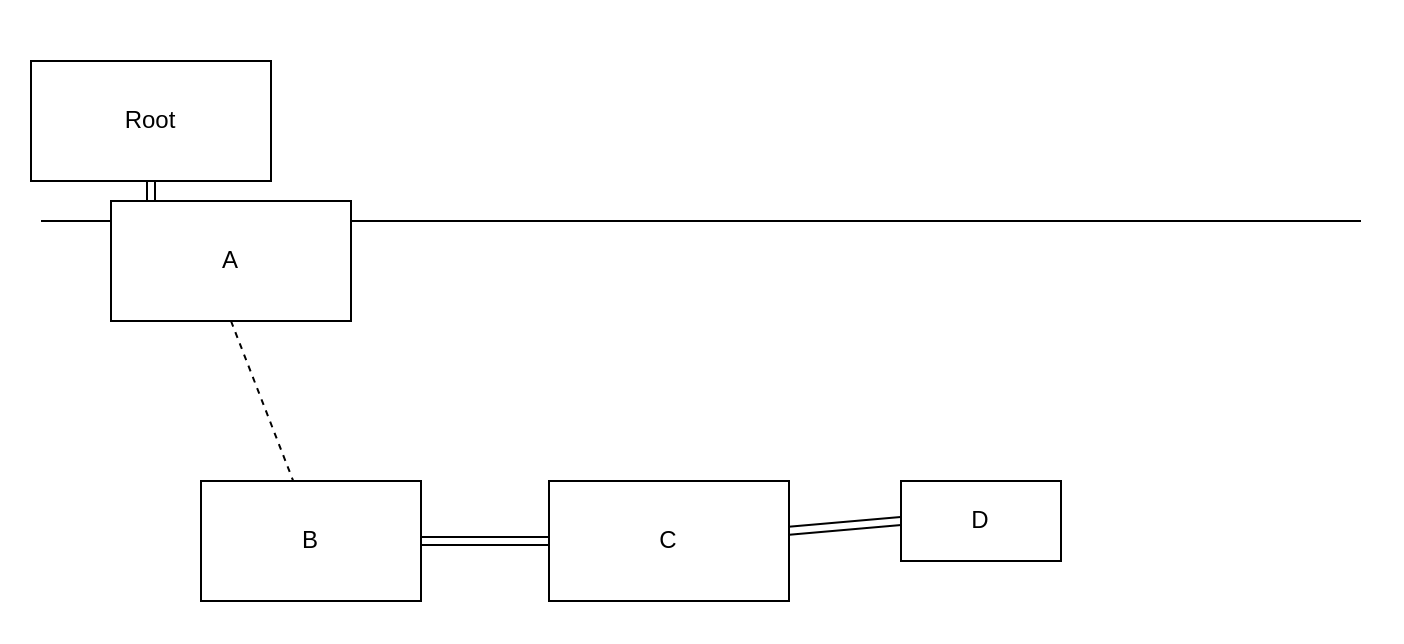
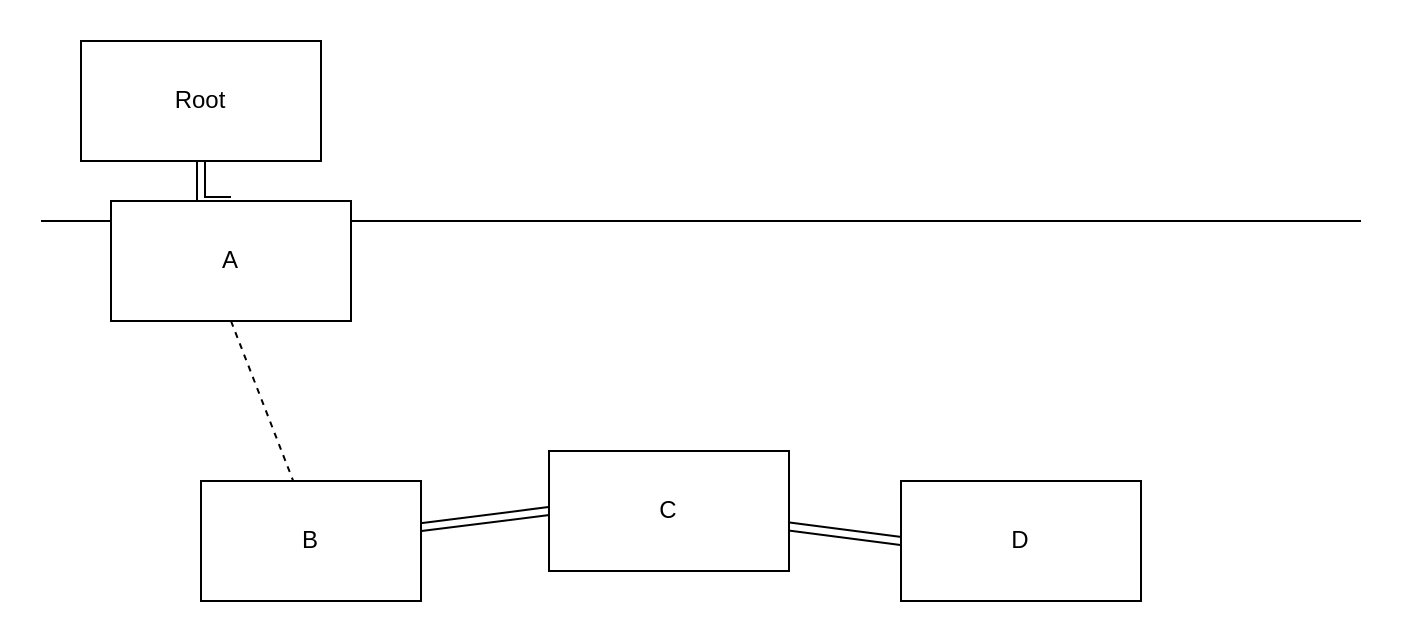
node "Root": moved (151, 121) -> (201, 101)
node "D": size 160x80 -> 240x120
node "C": moved (669, 541) -> (669, 511)
